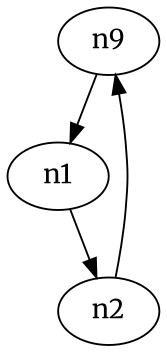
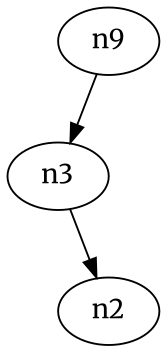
node "n1": label "n1" -> "n3"
edge "n2" -> "n9": removed
